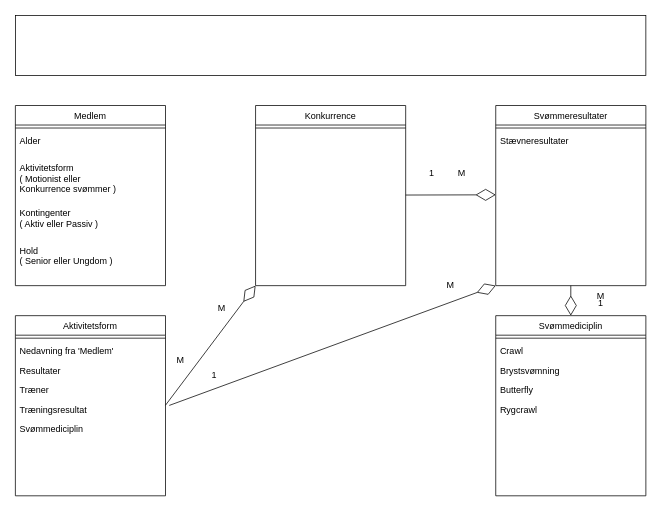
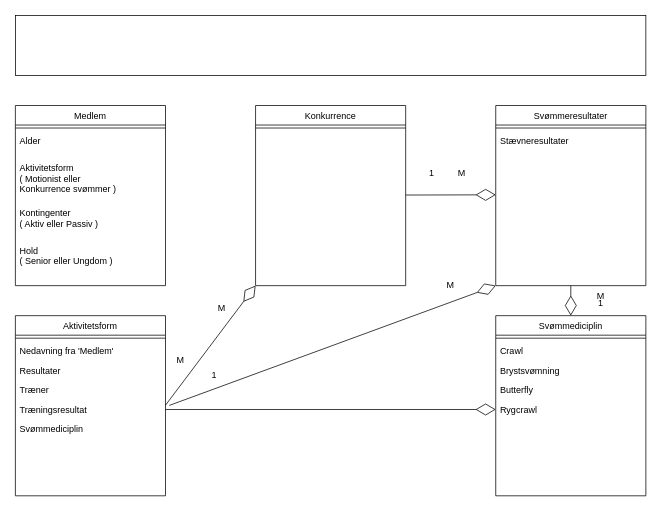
edge "Træningsresultat" -> "Rygcrawl": added
